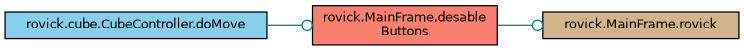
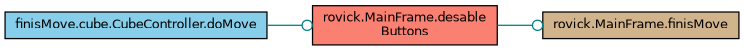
node "rovick.cube.CubeController.doMove": label "rovick.cube.CubeController.doMove" -> "finisMove.cube.CubeController.doMove"
node "rovick.MainFrame.rovick": label "rovick.MainFrame.rovick" -> "rovick.MainFrame.finisMove"
